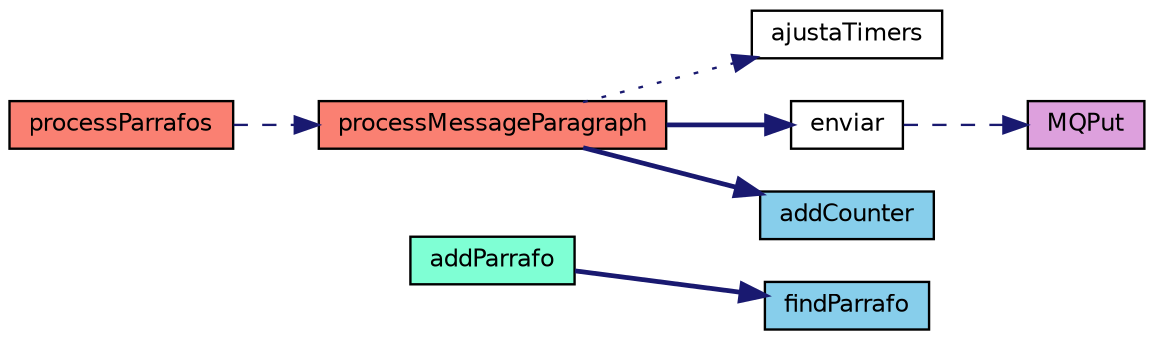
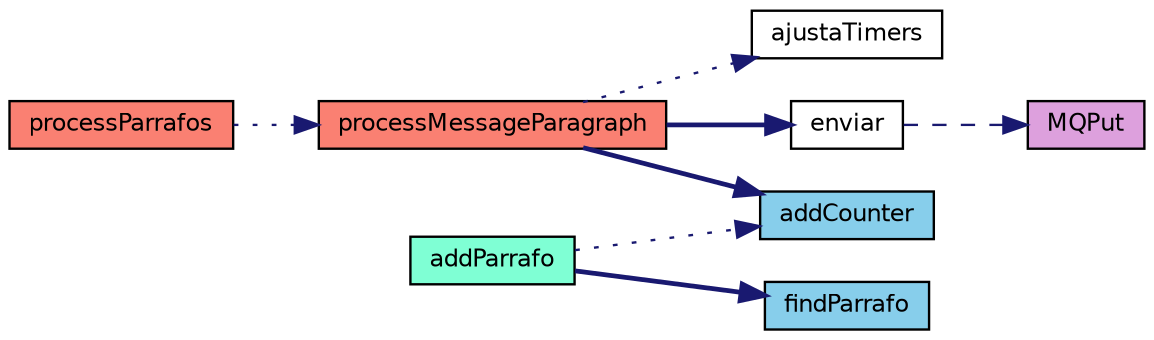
edge "processParrafos" -> "processMessageParagraph": style dashed -> dotted
edge "addParrafo" -> "addCounter": added
